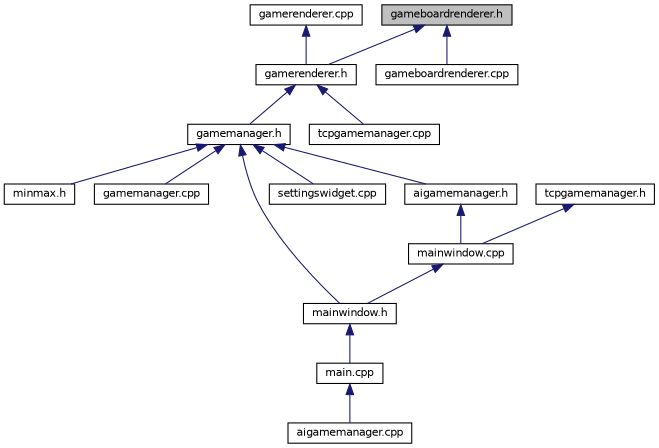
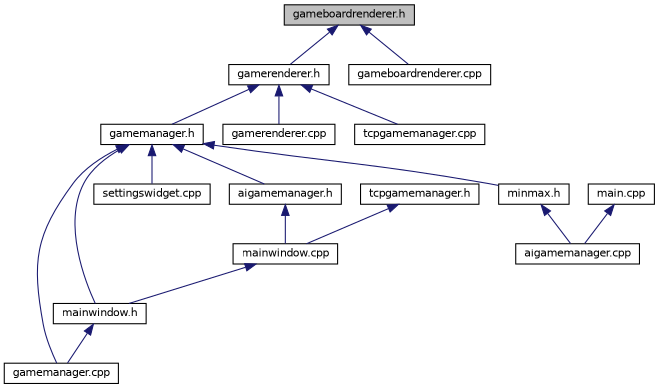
edge "gamerenderer.h" -> "gamerenderer.cpp": reversed
edge "aigamemanager.cpp" -> "minmax.h": added
edge "main.cpp" -> "mainwindow.h": now "gamemanager.cpp" -> "mainwindow.h"
